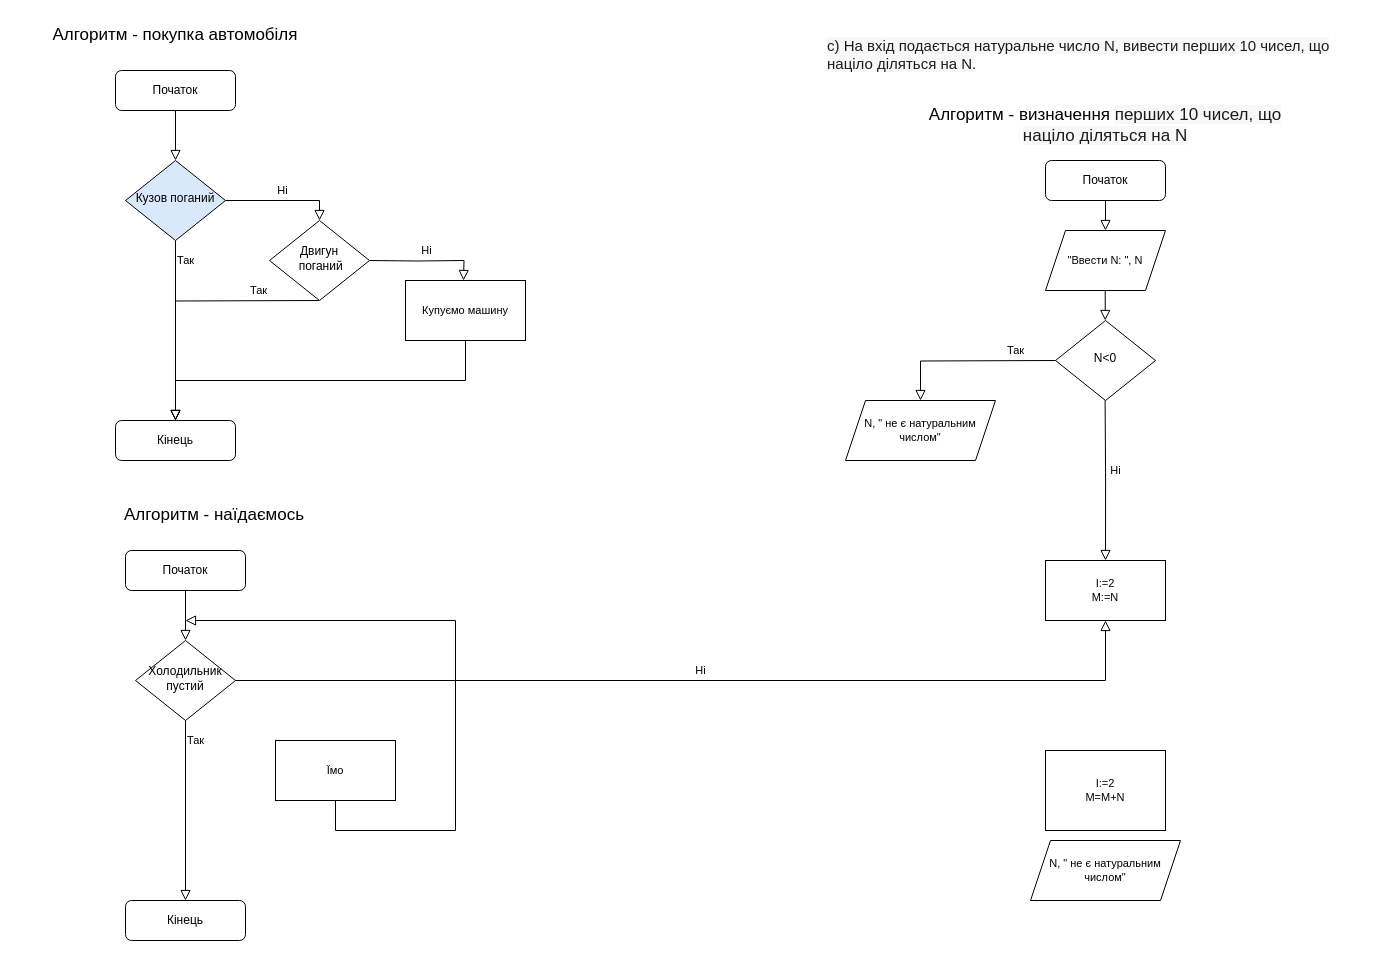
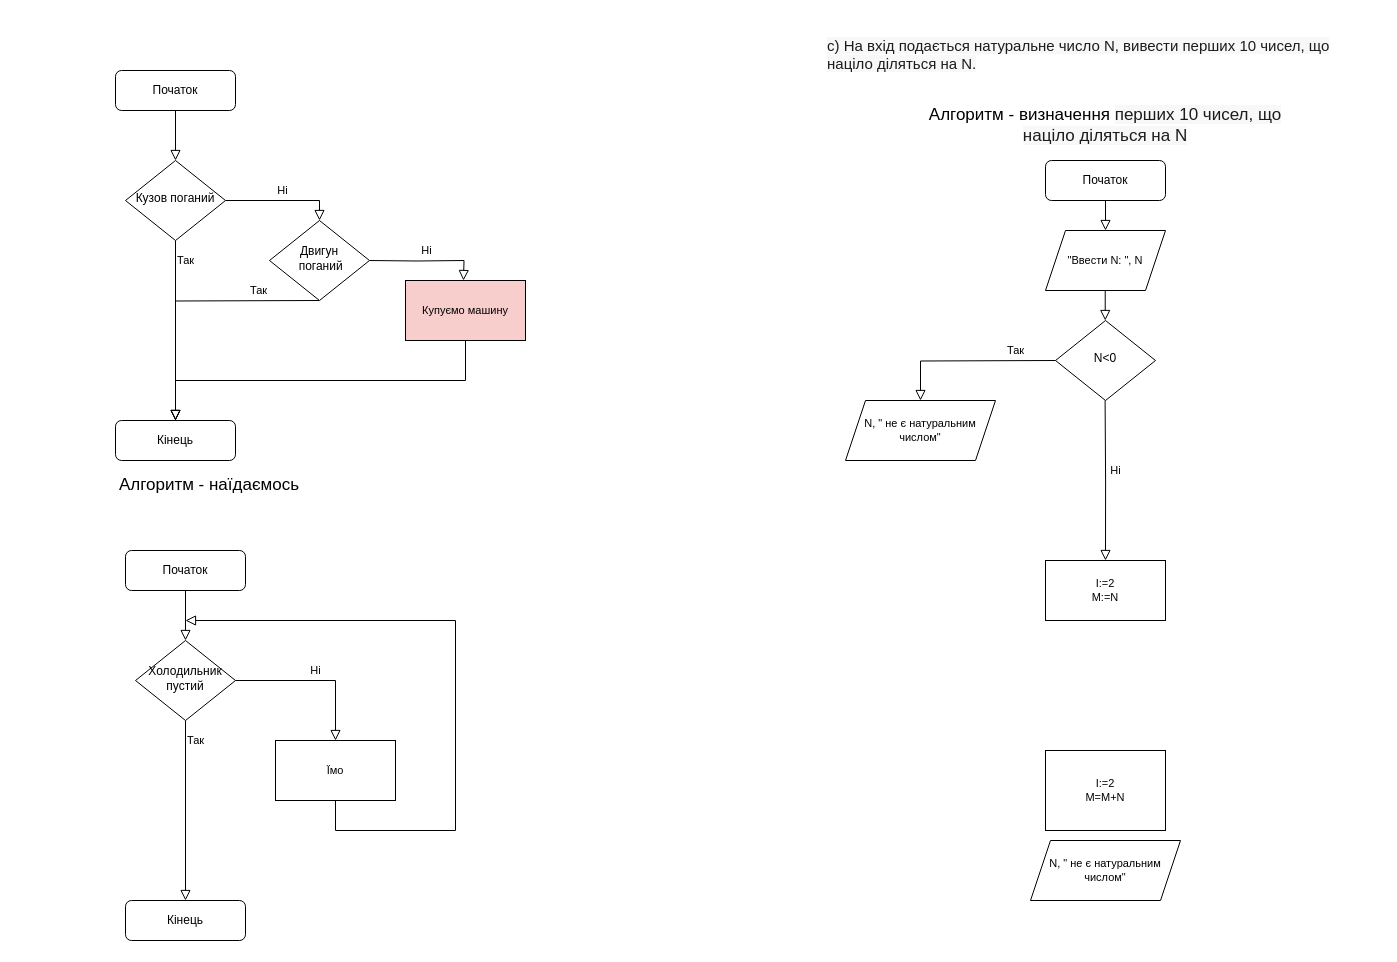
node "Алгоритм - покупка автомобіля": removed
node "Кузов поганий": fillcolor #dae8fc -> #ffffff
node "Купуємо машину": fillcolor #ffffff -> #f8cecc
node "Алгоритм - наїдаємось": moved (215, 516) -> (210, 486)
edge "Холодильник пустий" -> "I:=2 M:=N": now "Холодильник пустий" -> "Їмо"
